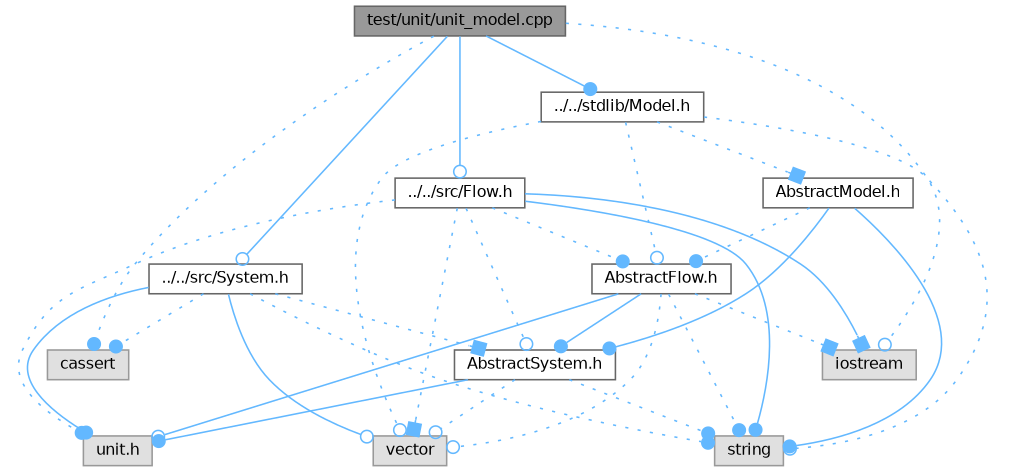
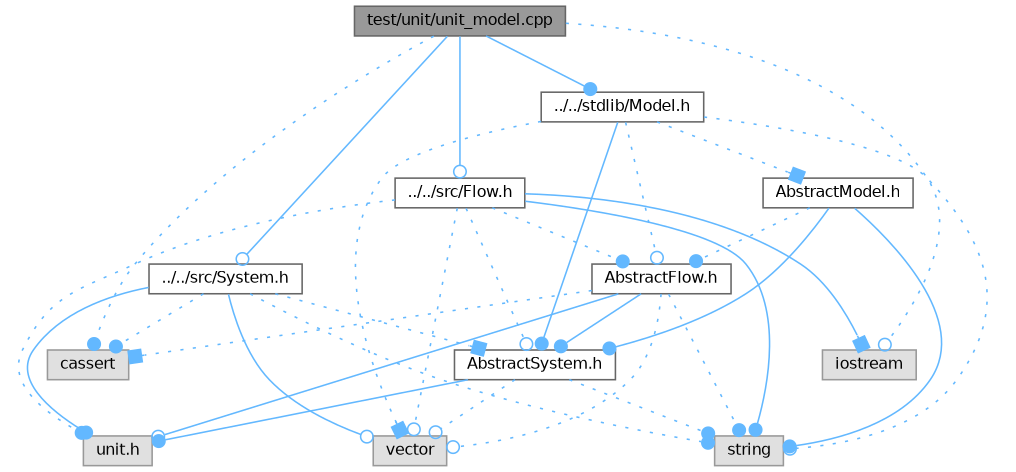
edge "../../stdlib/Model.h" -> "vector": arrowhead odot -> box
edge "../../stdlib/Model.h" -> "AbstractSystem.h": added
edge "../../src/Flow.h" -> "vector": arrowhead box -> odot
edge "AbstractFlow.h" -> "iostream": now "AbstractFlow.h" -> "cassert"
